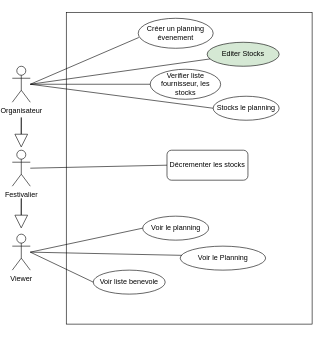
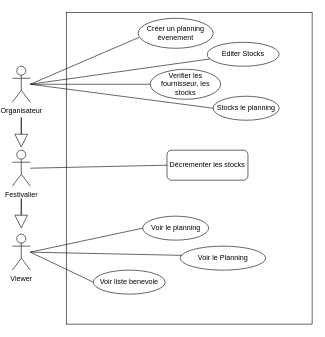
node "Editer Stocks": fillcolor #d5e8d4 -> #ffffff
node "Verifier liste fournisseur, les stocks": label "Verifier liste fournisseur, les stocks" -> "Verifier les fournisseur, les stocks"
